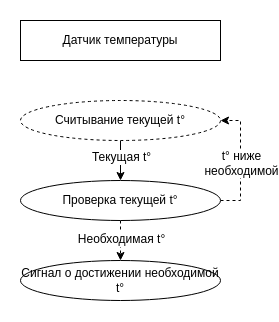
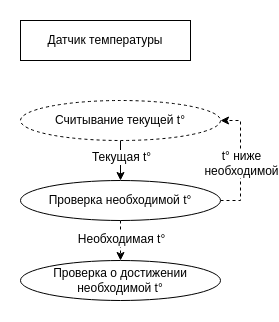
node "Датчик температуры": size 200x40 -> 170x40
node "Проверка текущей t°": label "Проверка текущей t°" -> "Проверка необходимой t°"
node "Сигнал о достижении необходимой t°": label "Сигнал о достижении необходимой t°" -> "Проверка о достижении необходимой t°"
